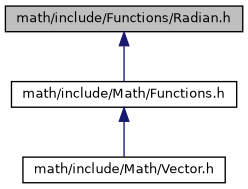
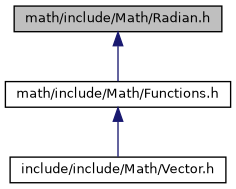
node "math/include/Functions/Radian.h": label "math/include/Functions/Radian.h" -> "math/include/Math/Radian.h"
node "math/include/Math/Vector.h": label "math/include/Math/Vector.h" -> "include/include/Math/Vector.h"
